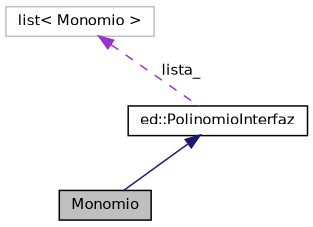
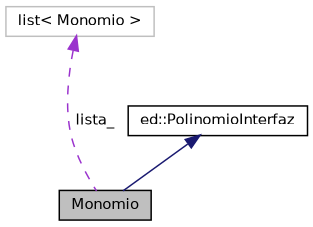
edge "ed::PolinomioInterfaz" -> "list< Monomio >": now "Monomio" -> "list< Monomio >"
